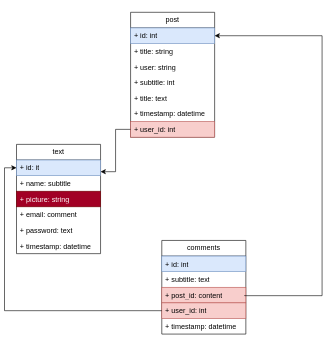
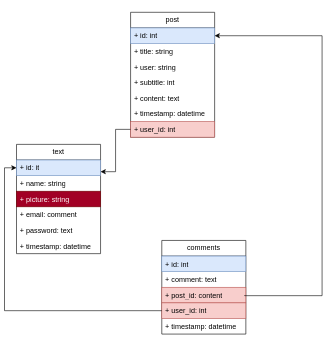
node "+ title: text": label "+ title: text" -> "+ content: text"
node "+ name: subtitle": label "+ name: subtitle" -> "+ name: string"
node "+ subtitle: text": label "+ subtitle: text" -> "+ comment: text"
